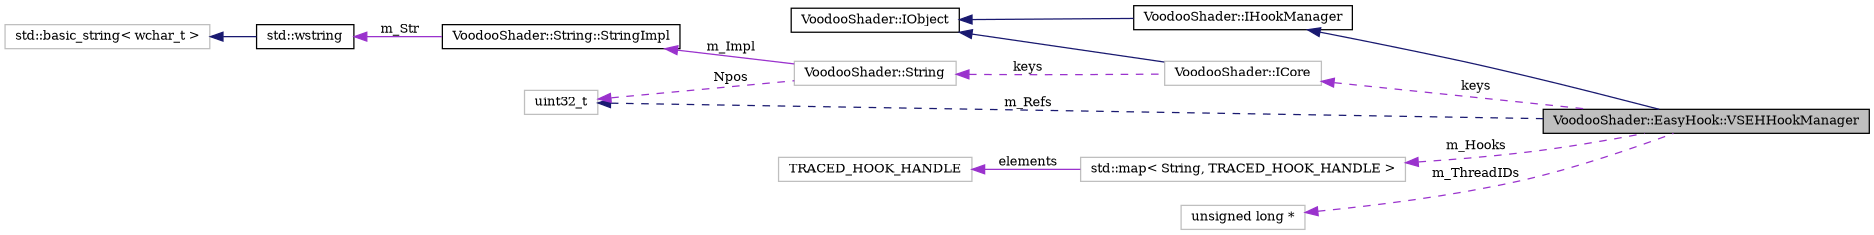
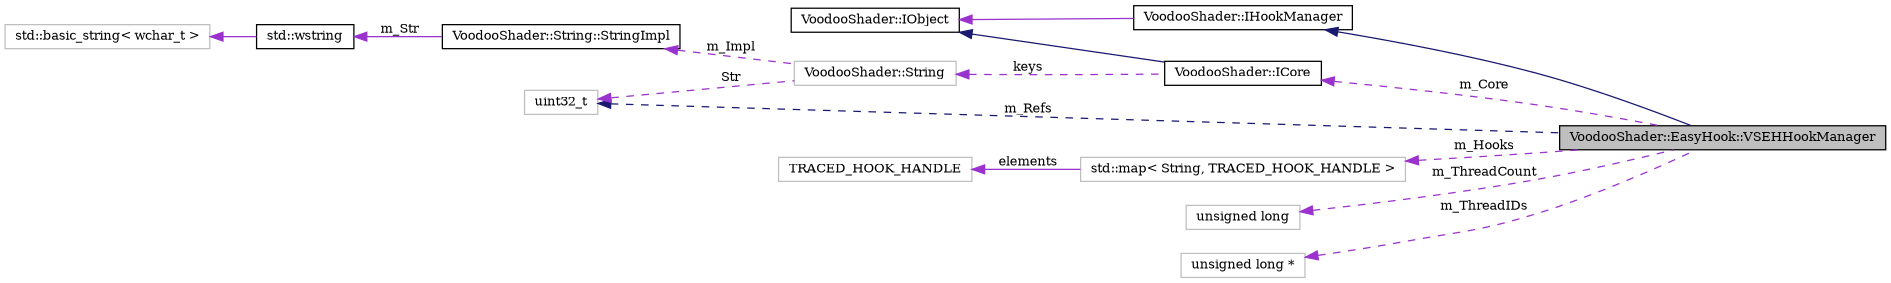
edge "VoodooShader::IHookManager" -> "VoodooShader::IObject": color midnightblue -> darkorchid3
edge "std::wstring" -> "std::basic_string< wchar_t >": color midnightblue -> darkorchid3
edge "VoodooShader::String" -> "VoodooShader::String::StringImpl": style solid -> dashed
node "VoodooShader::ICore": color grey75 -> black
edge "VoodooShader::String" -> "uint32_t": label " Npos" -> " Str"
edge "VoodooShader::EasyHook::VSEHHookManager" -> "VoodooShader::ICore": label " keys" -> " m_Core"
node "unsigned long": added
